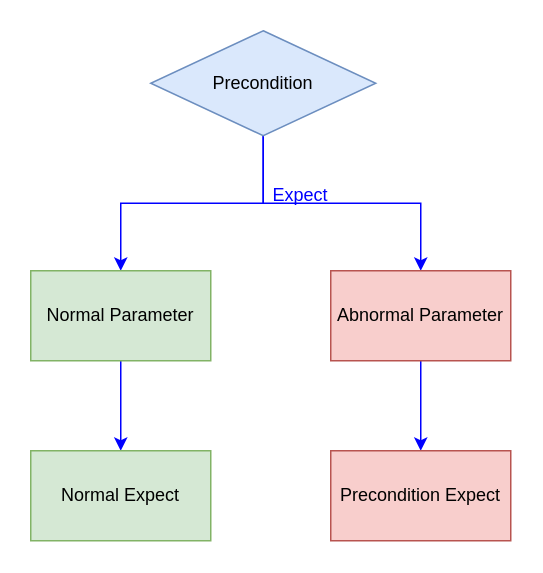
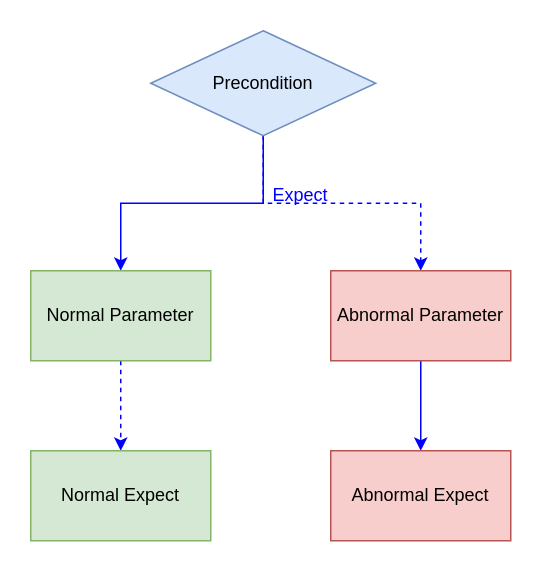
edge "Precondition" -> "Abnormal Parameter": style solid -> dashed
edge "Normal Parameter" -> "Normal Expect": style solid -> dashed
node "Precondition Expect": label "Precondition Expect" -> "Abnormal Expect"
